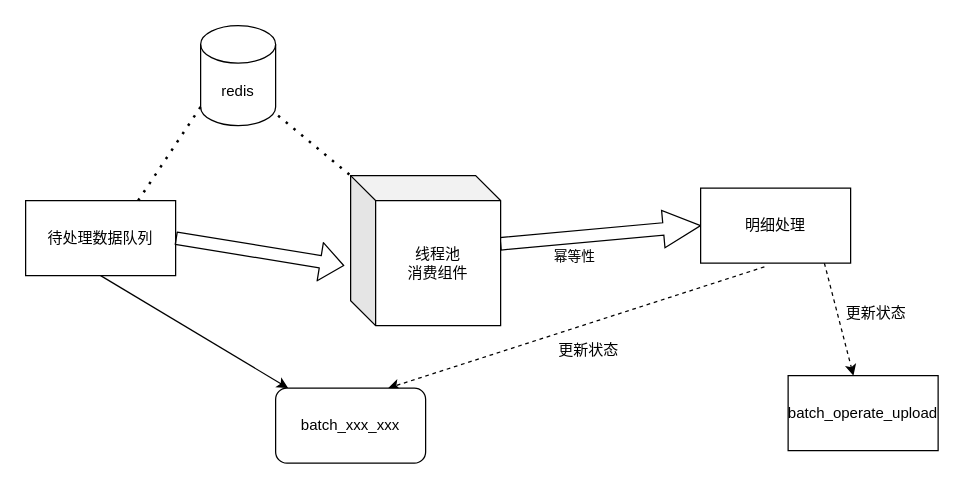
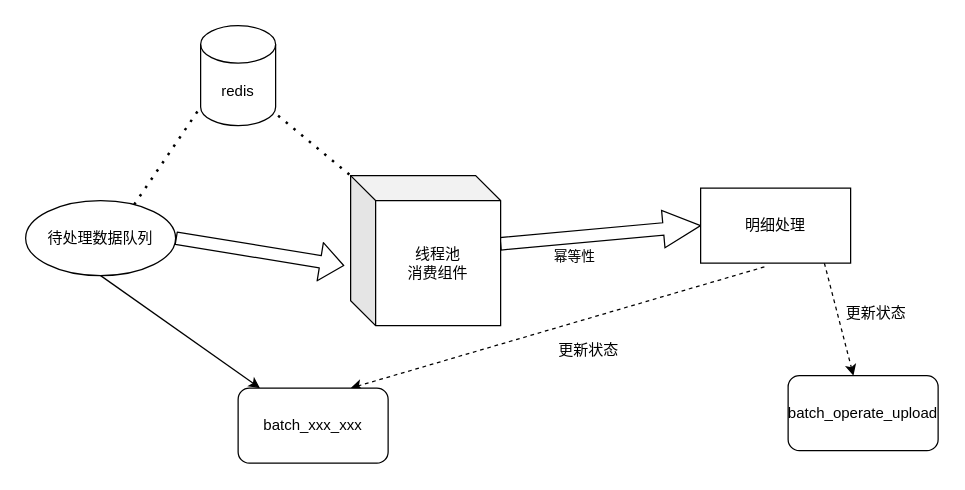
node "待处理数据队列": shape rectangle -> ellipse
node "batch_operate_upload": shape rectangle -> rounded rectangle
node "batch_xxx_xxx": moved (351, 426) -> (313, 426)
